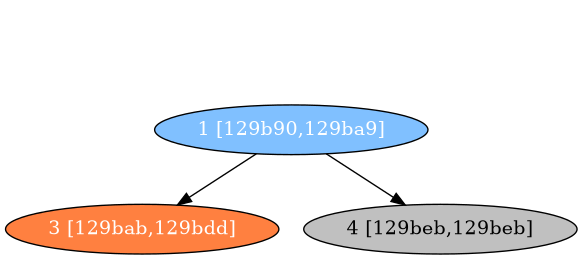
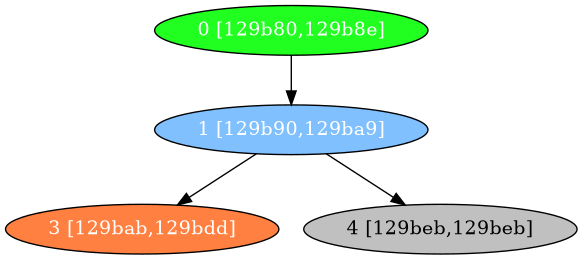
node "0 [129b80,129b8e]": added
